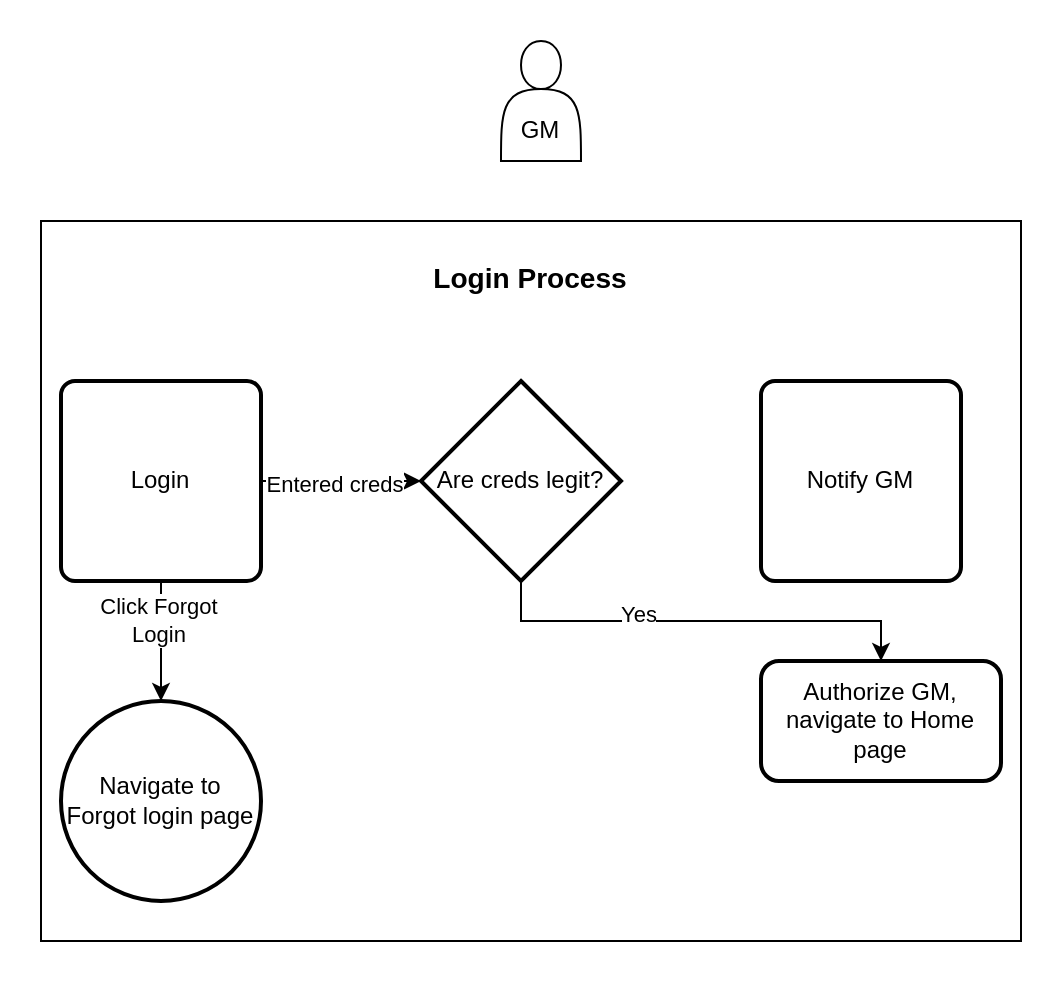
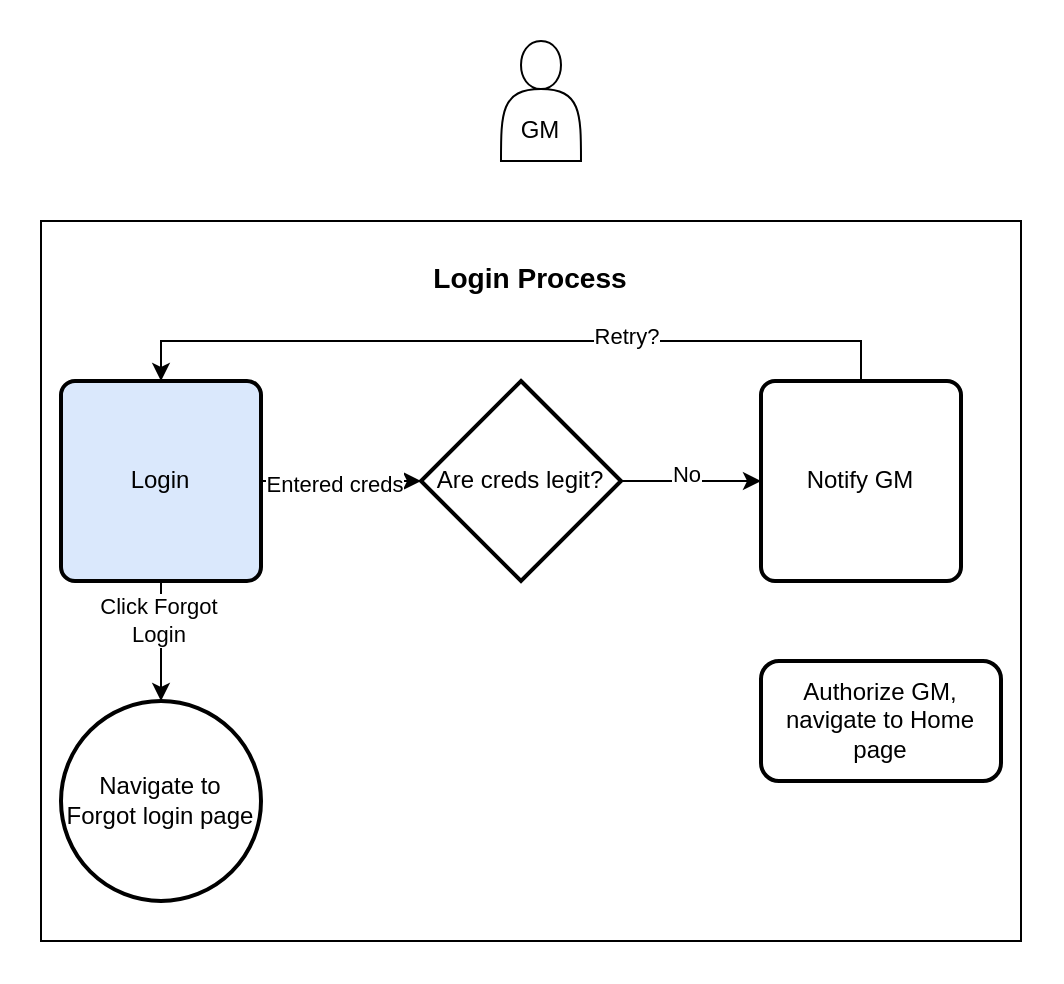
edge "Notify GM" -> "Login": added, label "Retry?"
node "Login": fillcolor #ffffff -> #dae8fc
edge "Are creds legit?" -> "Notify GM": added, label "No"
edge "Are creds legit?" -> "Authorize GM, navigate to Home page": removed, label "Yes"
